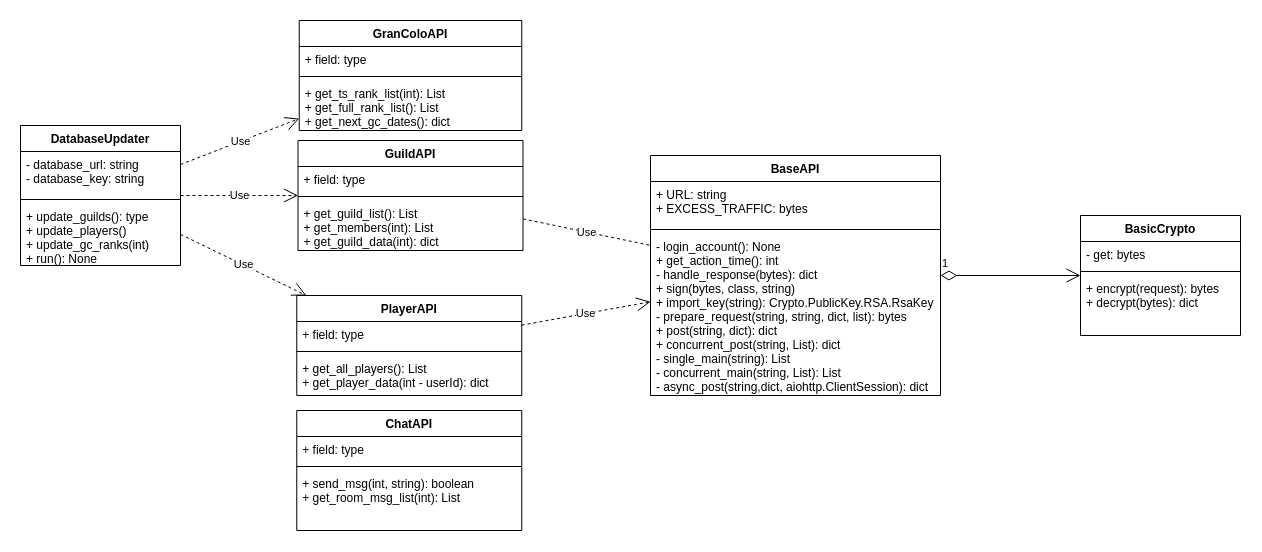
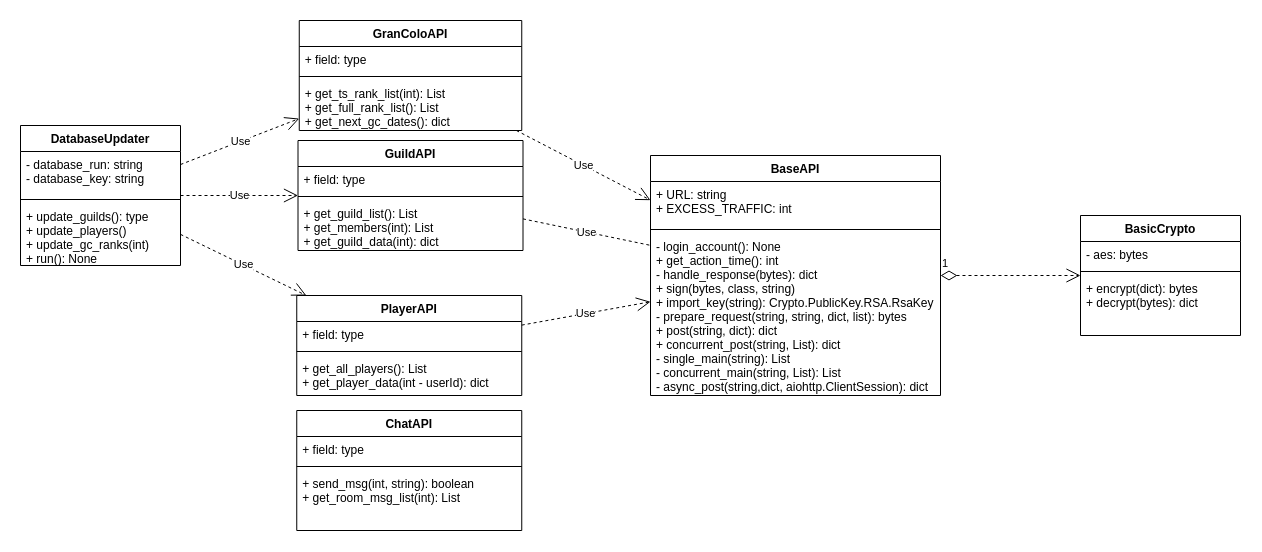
node "- database_url: string - database_key: string": label "- database_url: string - database_key: string" -> "- database_run: string - database_key: string"
edge "GranColoAPI" -> "BaseAPI": added, label "Use"
node "+ URL: string + EXCESS_TRAFFIC: bytes": label "+ URL: string + EXCESS_TRAFFIC: bytes" -> "+ URL: string + EXCESS_TRAFFIC: int"
node "- get: bytes": label "- get: bytes" -> "- aes: bytes"
edge "BaseAPI" -- "BasicCrypto": style solid -> dashed
node "+ encrypt(request): bytes + decrypt(bytes): dict": label "+ encrypt(request): bytes + decrypt(bytes): dict" -> "+ encrypt(dict): bytes + decrypt(bytes): dict"
